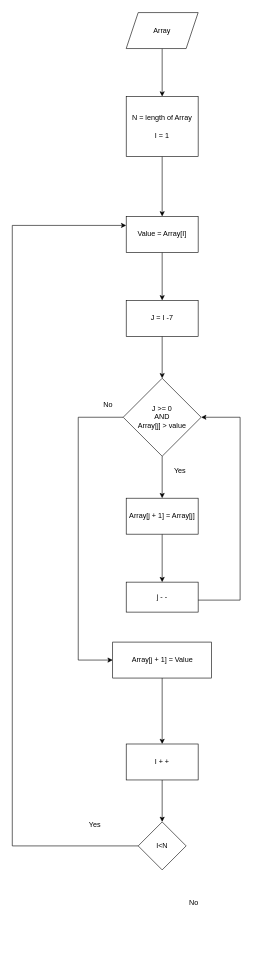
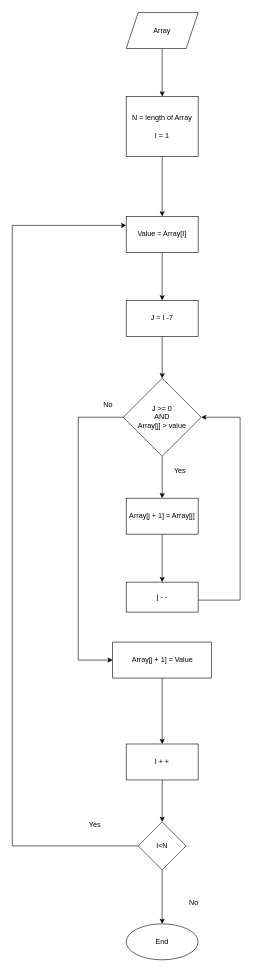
edge "I<N" -> "End": added
node "End": added
